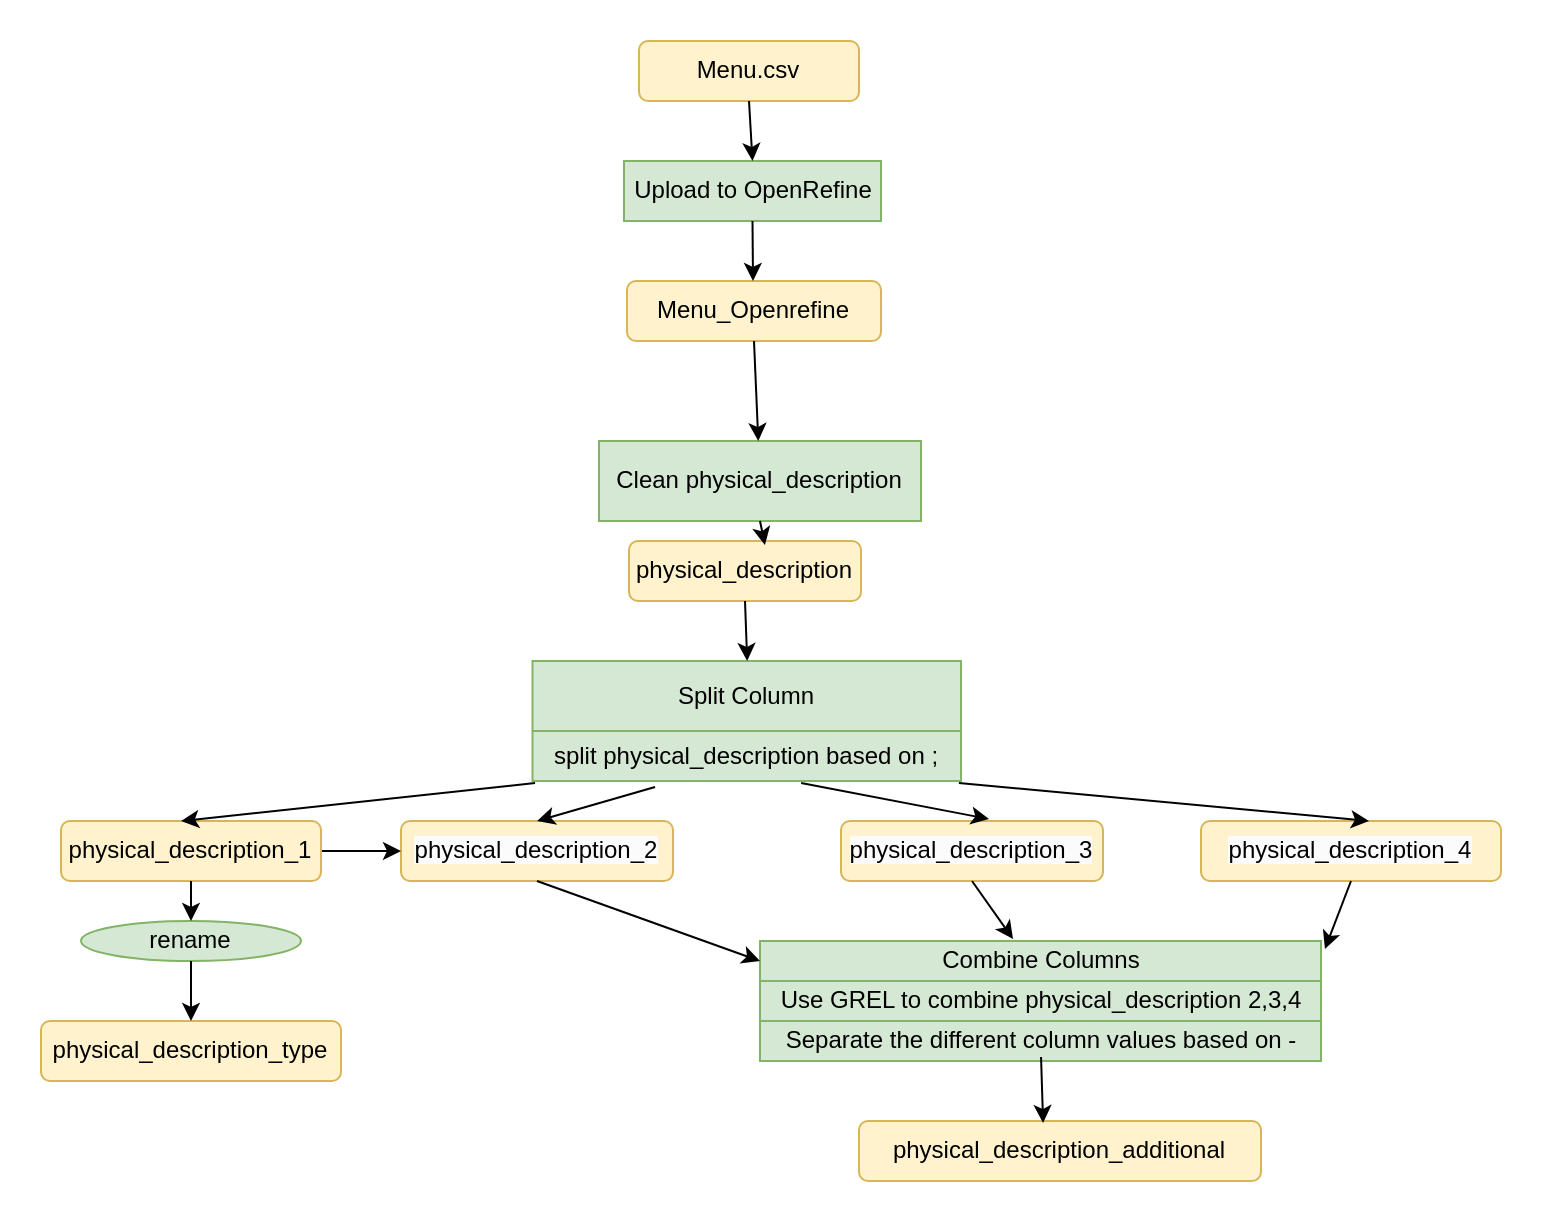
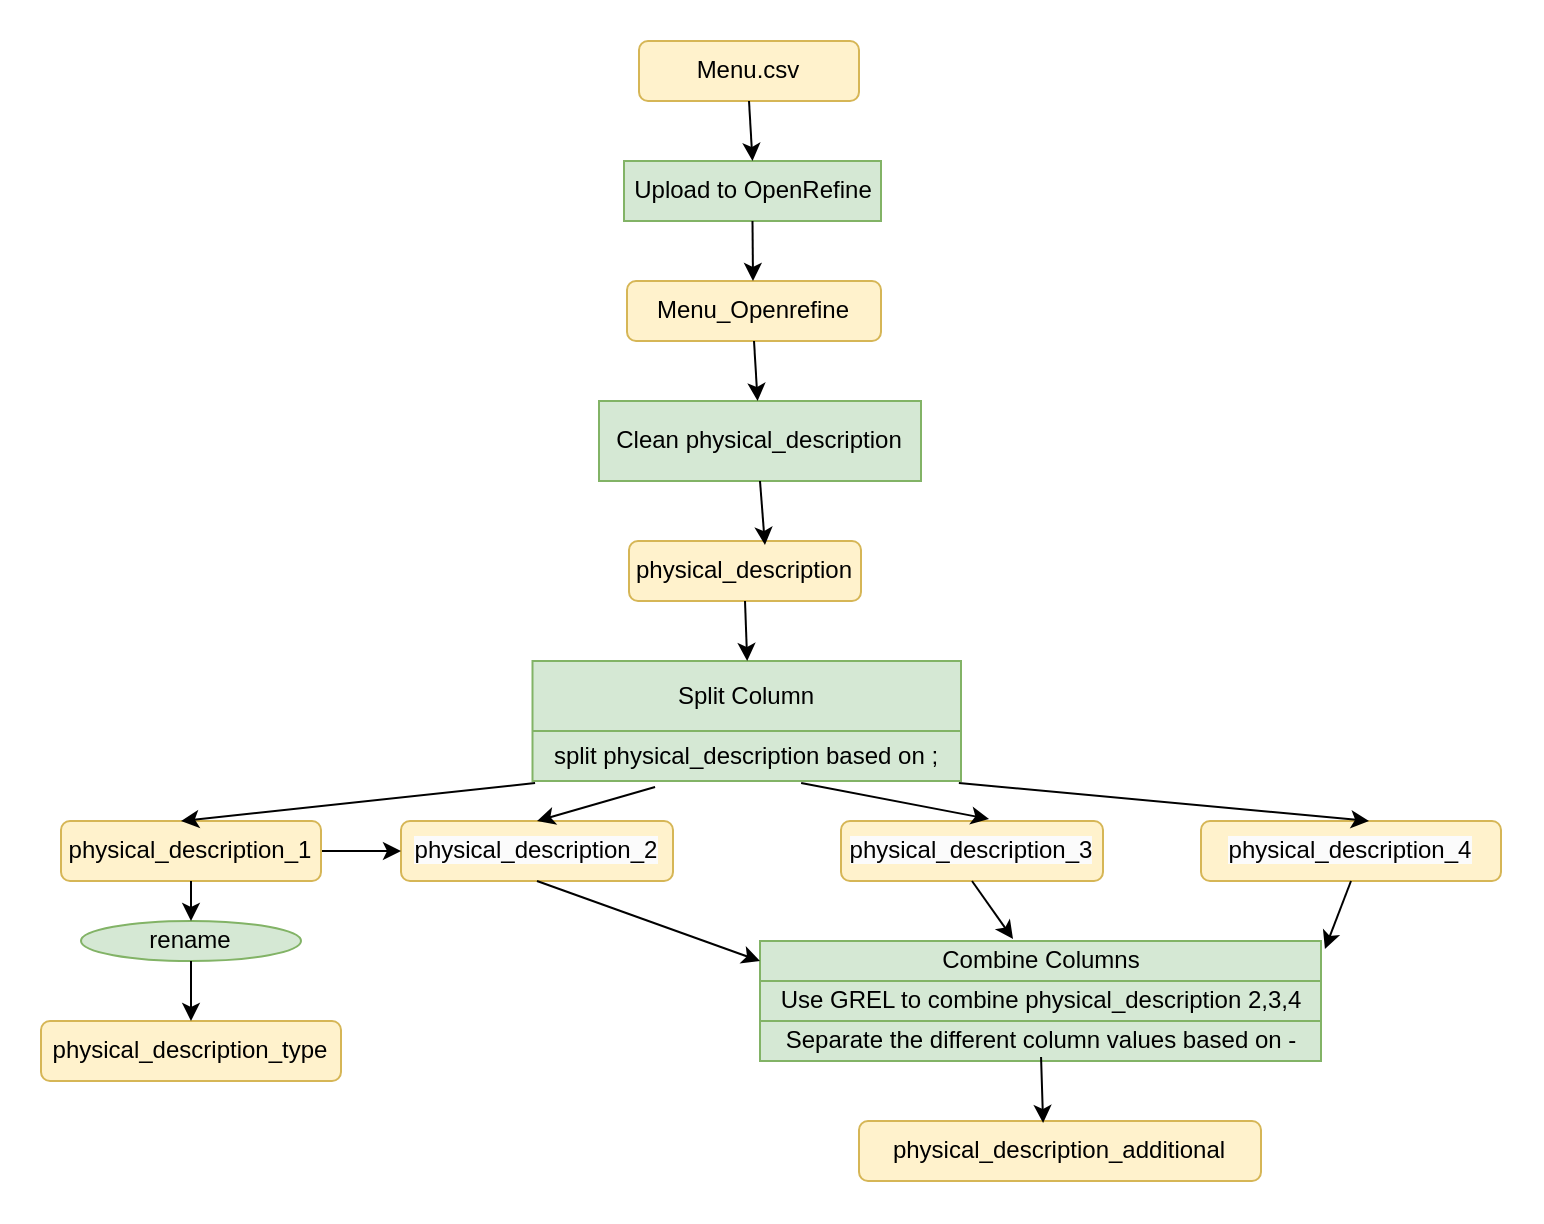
node "Clean physical_description": moved (760, 481) -> (760, 441)
